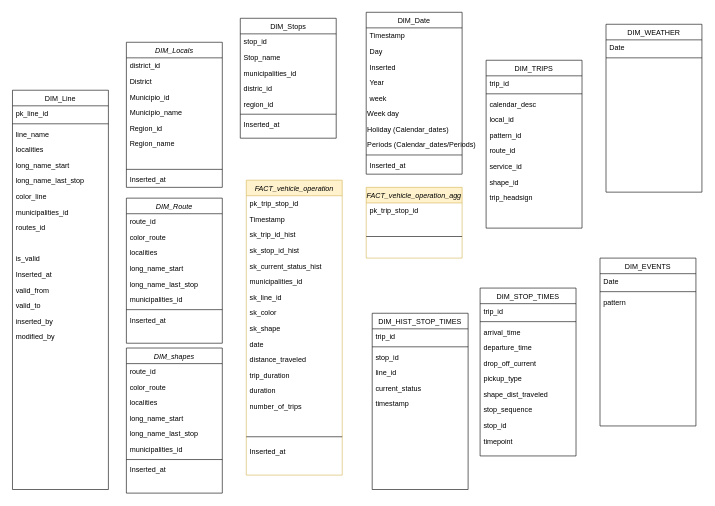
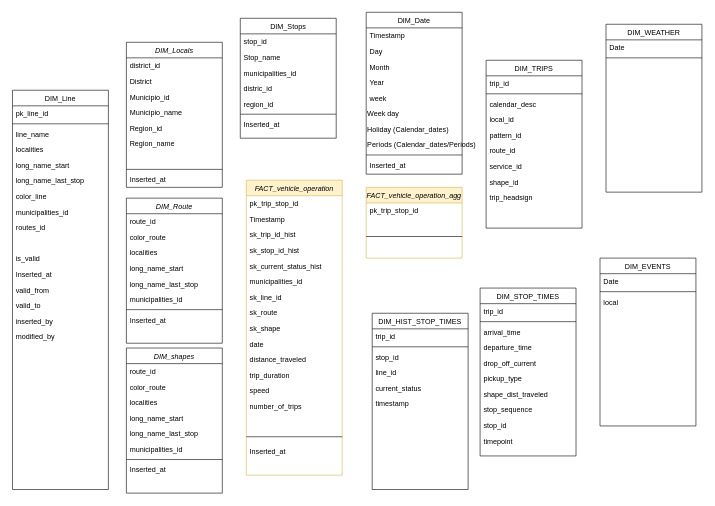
node "Inserted": label "Inserted" -> "Month"
node "pattern": label "pattern" -> "local"
node "sk_color": label "sk_color" -> "sk_route"
node "duration": label "duration" -> "speed"
